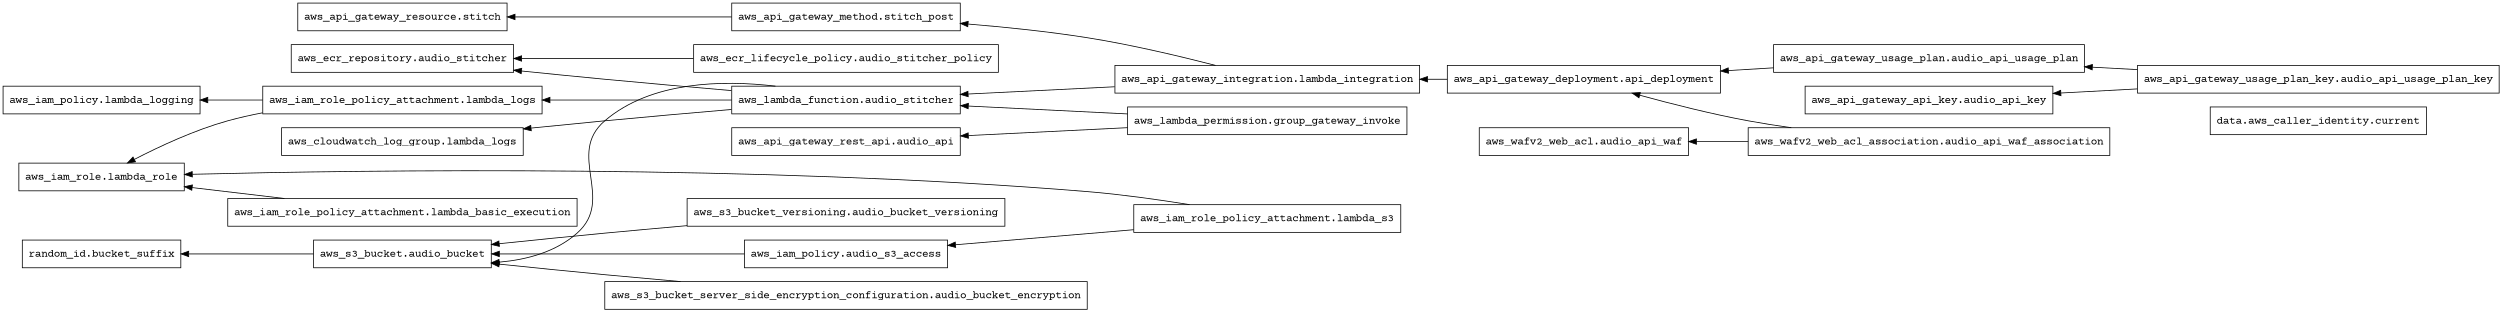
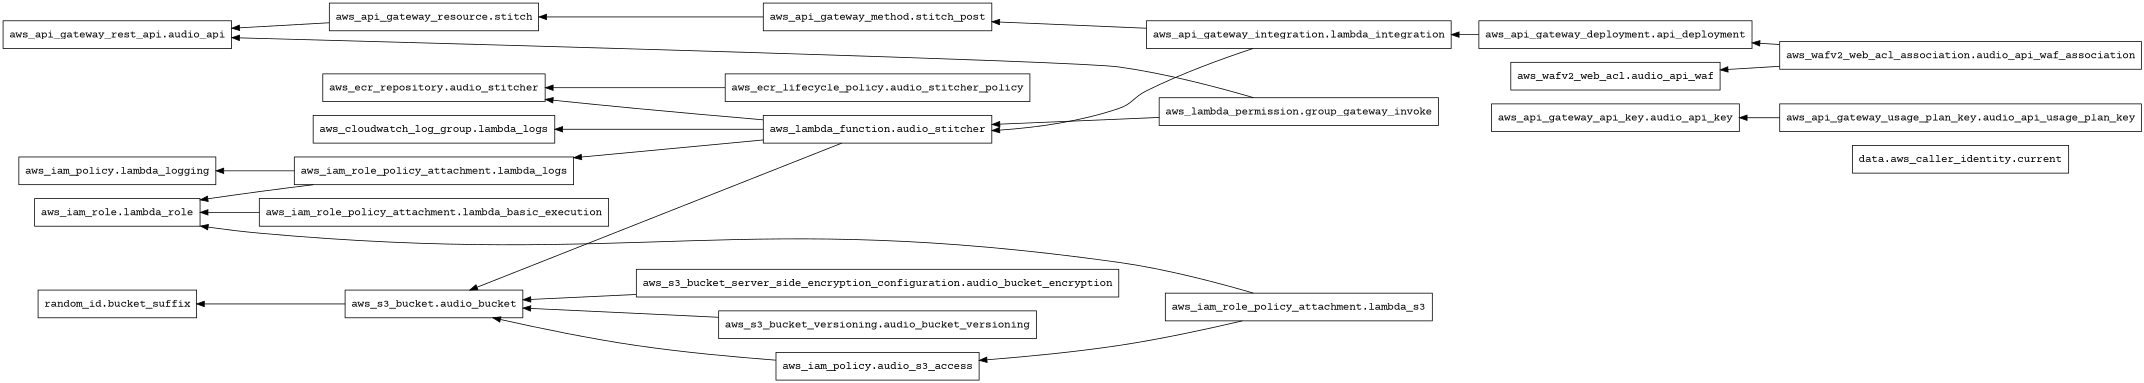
edge "aws_api_gateway_resource.stitch" -> "aws_api_gateway_rest_api.audio_api": added
node "aws_api_gateway_usage_plan.audio_api_usage_plan": removed
